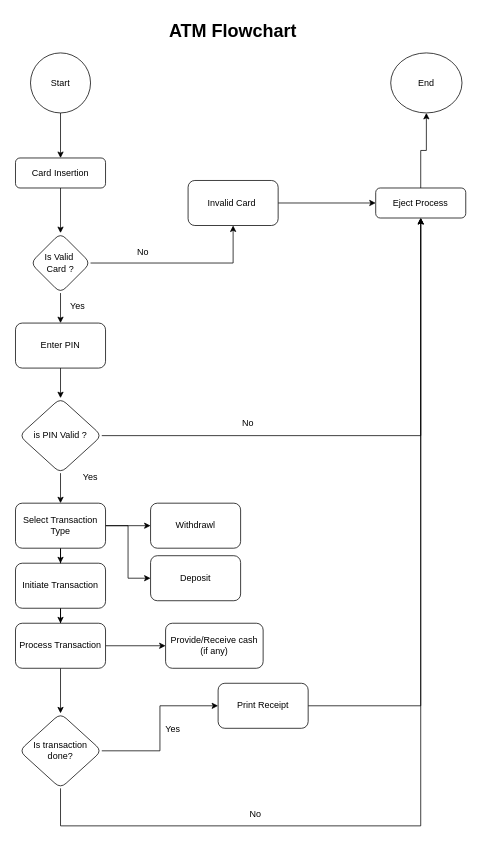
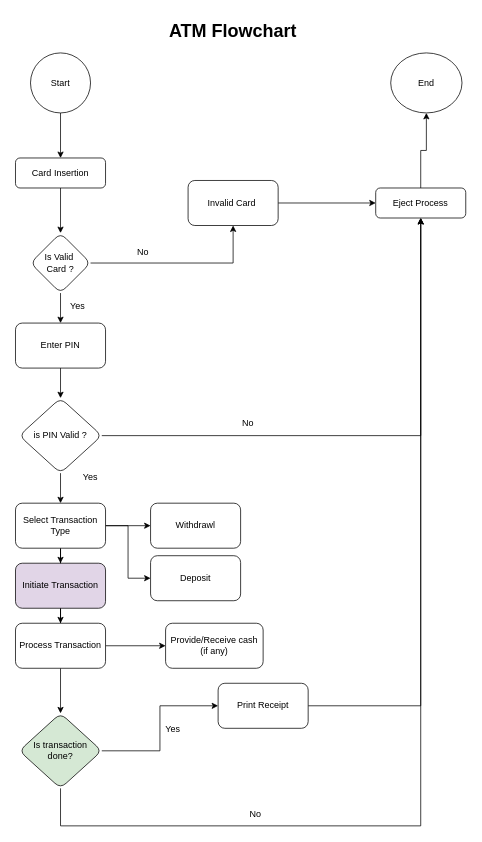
node "Initiate Transaction": fillcolor #ffffff -> #e1d5e7
node "Is transaction done?": fillcolor #ffffff -> #d5e8d4
